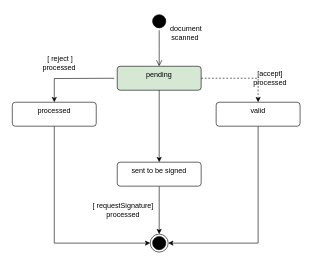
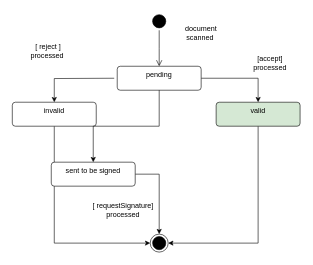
node "document scanned": moved (186, 33) -> (201, 33)
node "[ reject ] processed": moved (60, 63) -> (48, 51)
node "pending": fillcolor #d5e8d4 -> #ffffff
edge "pending" -> "valid": style dashed -> solid
node "[accept] processed": moved (270, 78) -> (270, 63)
node "processed": label "processed" -> "invalid"
node "valid": fillcolor #ffffff -> #d5e8d4
node "sent to be signed": moved (159, 174) -> (93, 174)
